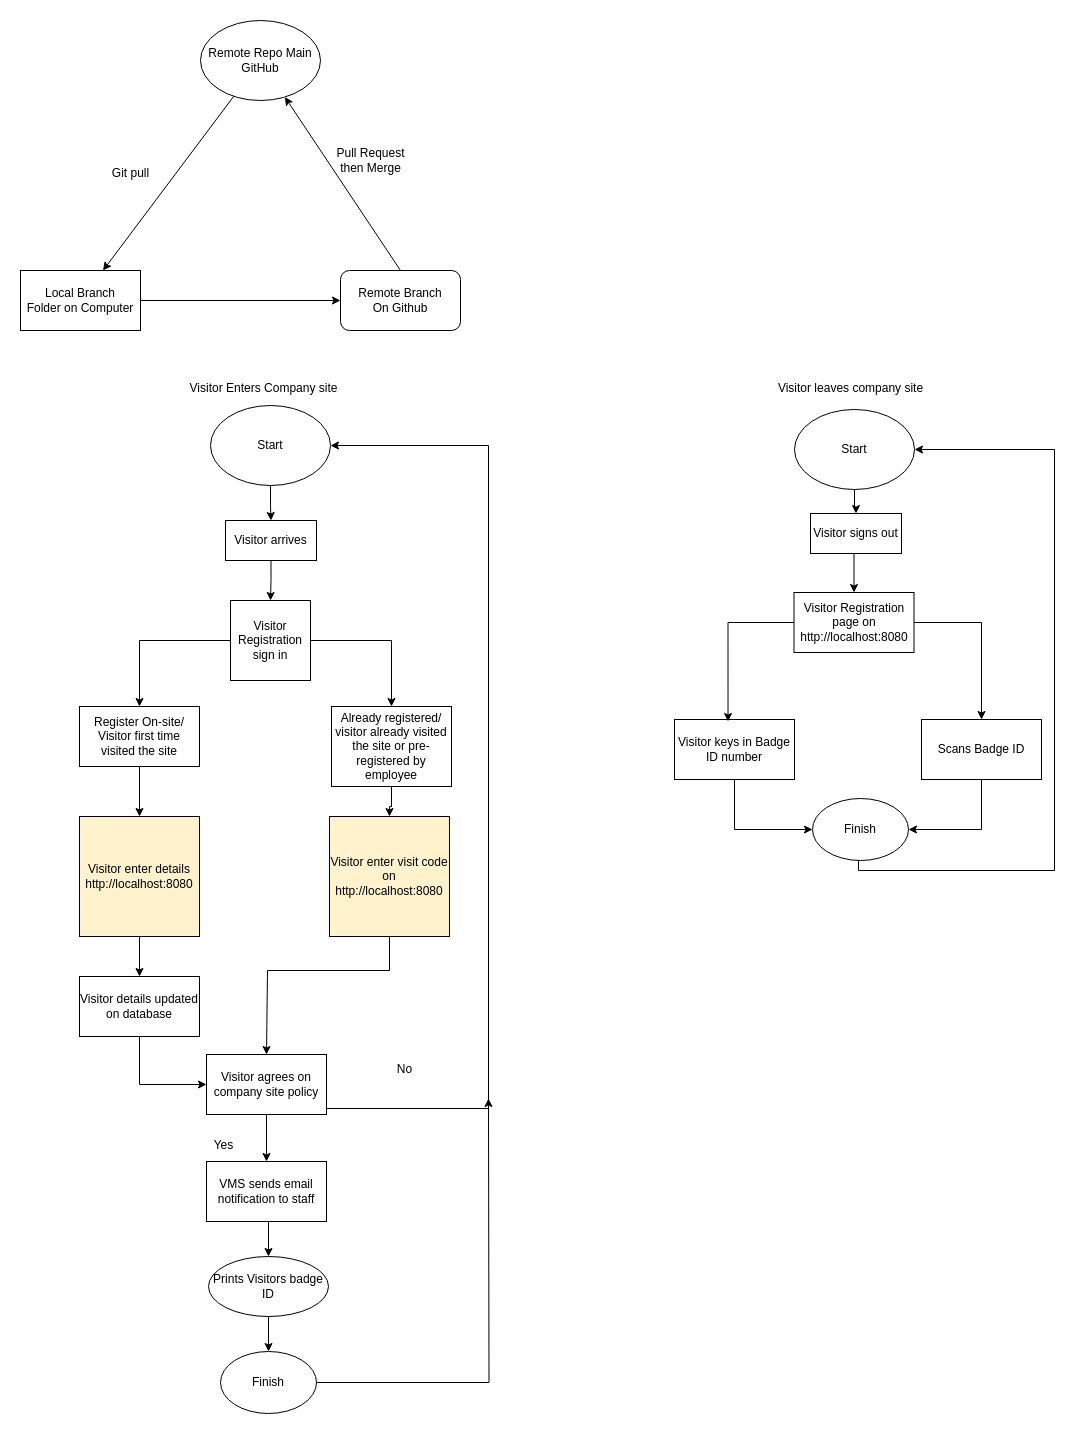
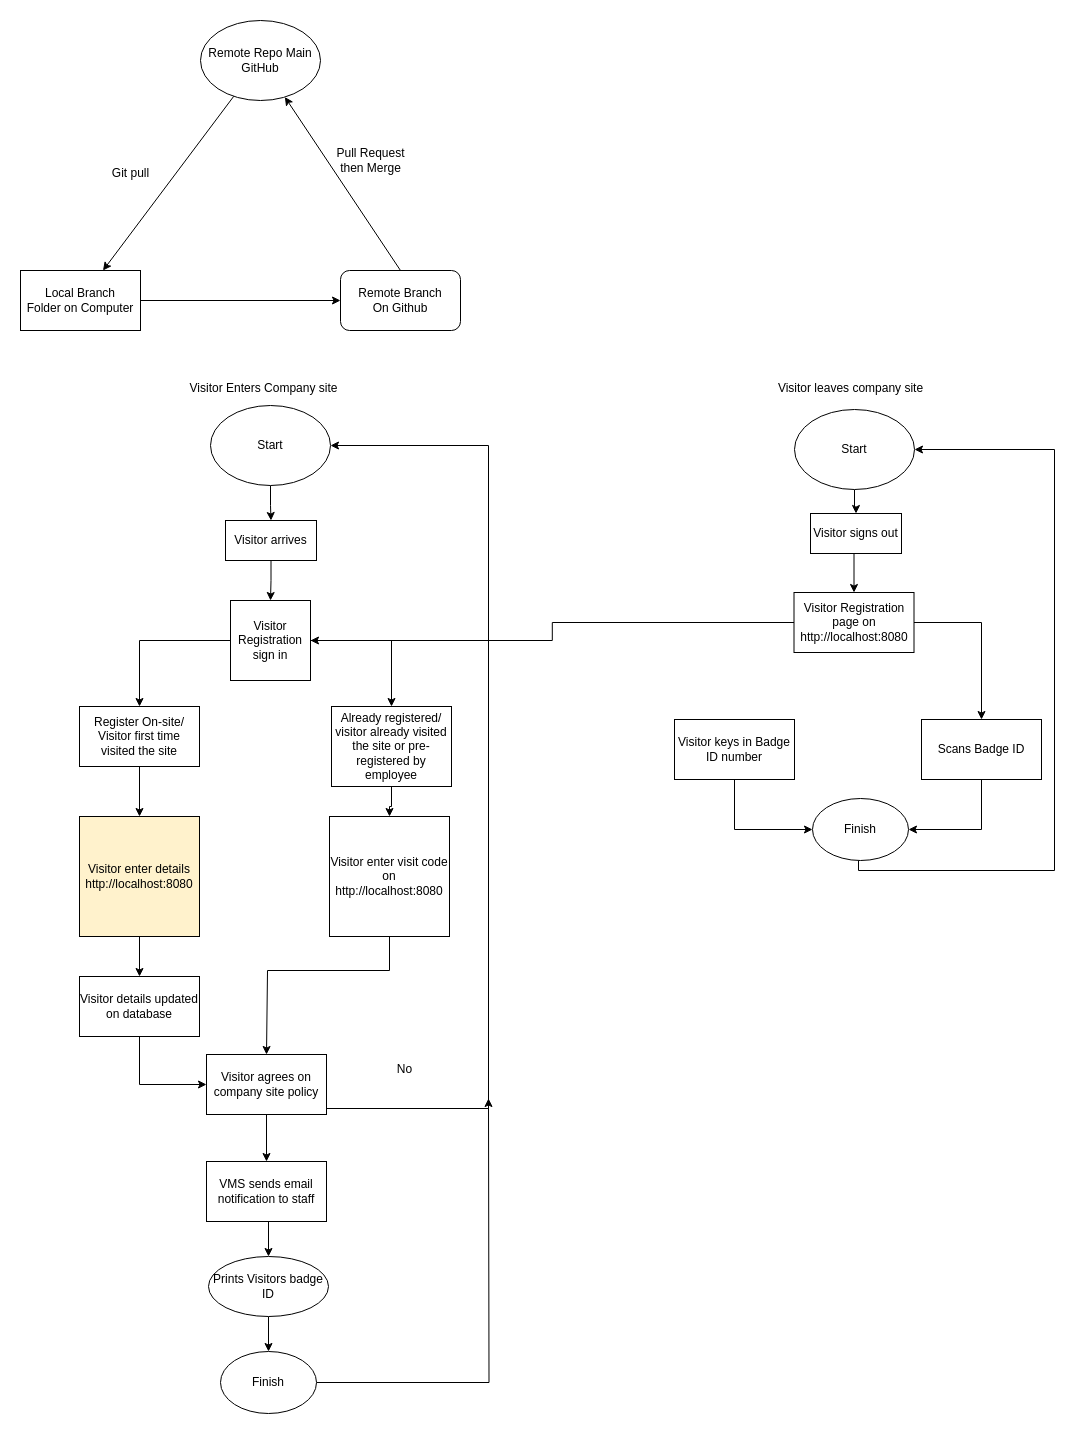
edge "Visitor Registration page on http://localhost:8080" -> "Visitor keys in Badge ID number": now "Visitor Registration page on http://localhost:8080" -> "Visitor Registration sign in"
node "Visitor enter visit code on http://localhost:8080": fillcolor #fff2cc -> #ffffff
node "Yes": removed
